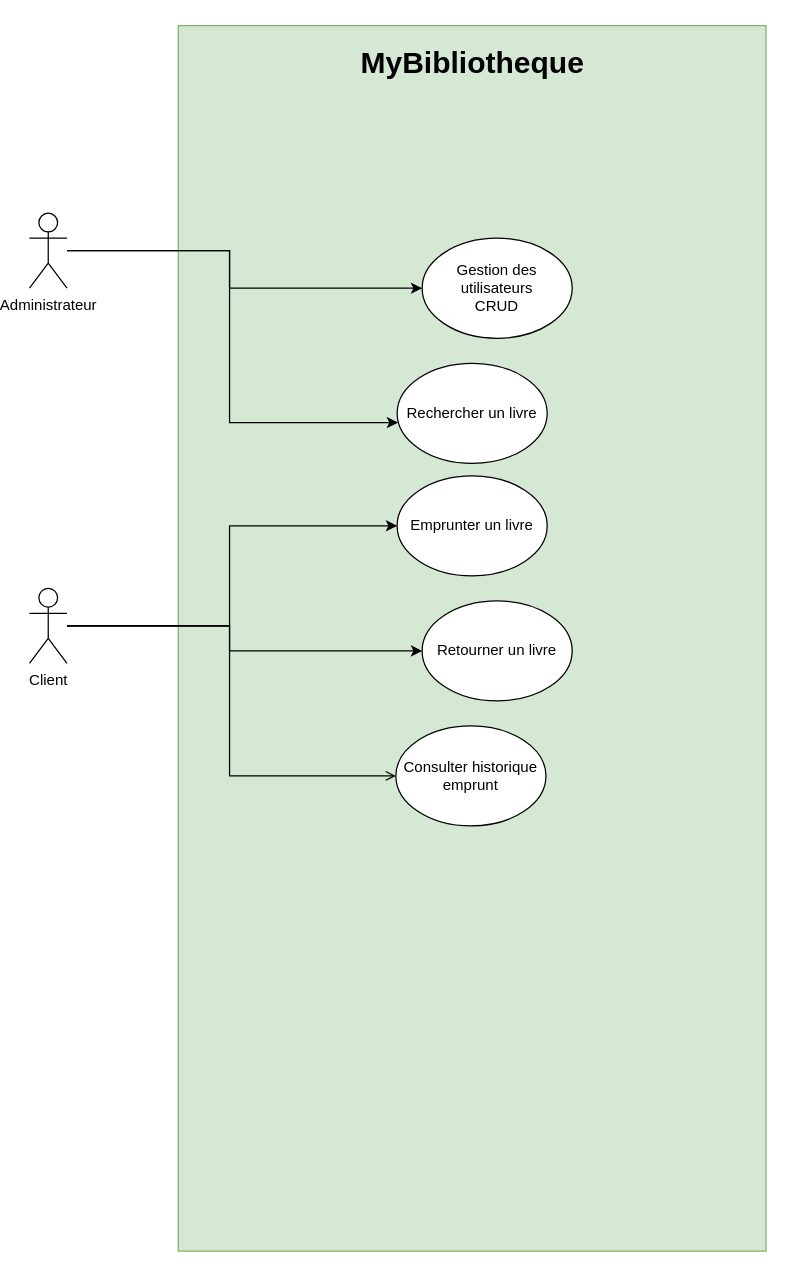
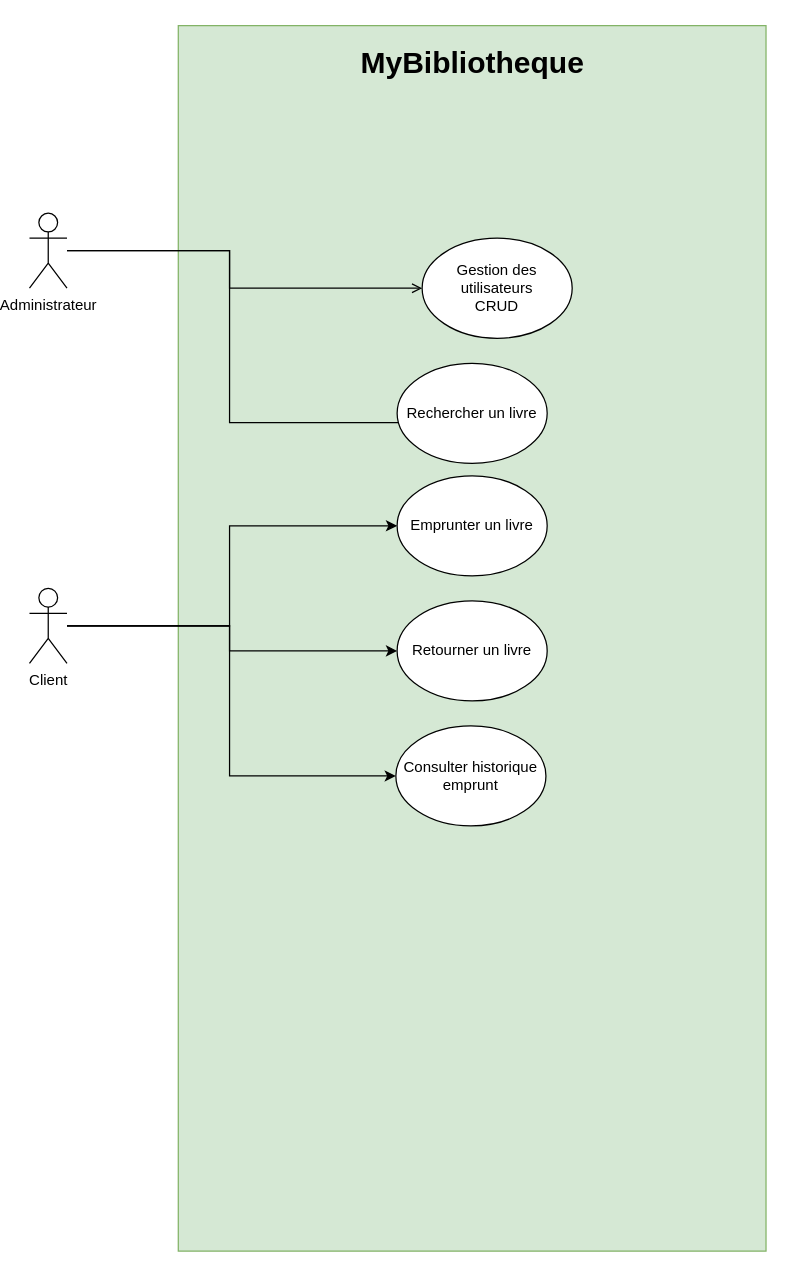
edge "Administrateur" -> "Gestion des utilisateurs CRUD": arrowhead classic -> open
edge "Administrateur" -> "Rechercher un livre": arrowhead classic -> none
node "Retourner un livre": moved (497, 651) -> (472, 651)
edge "Client" -> "Consulter historique emprunt": arrowhead open -> classic
